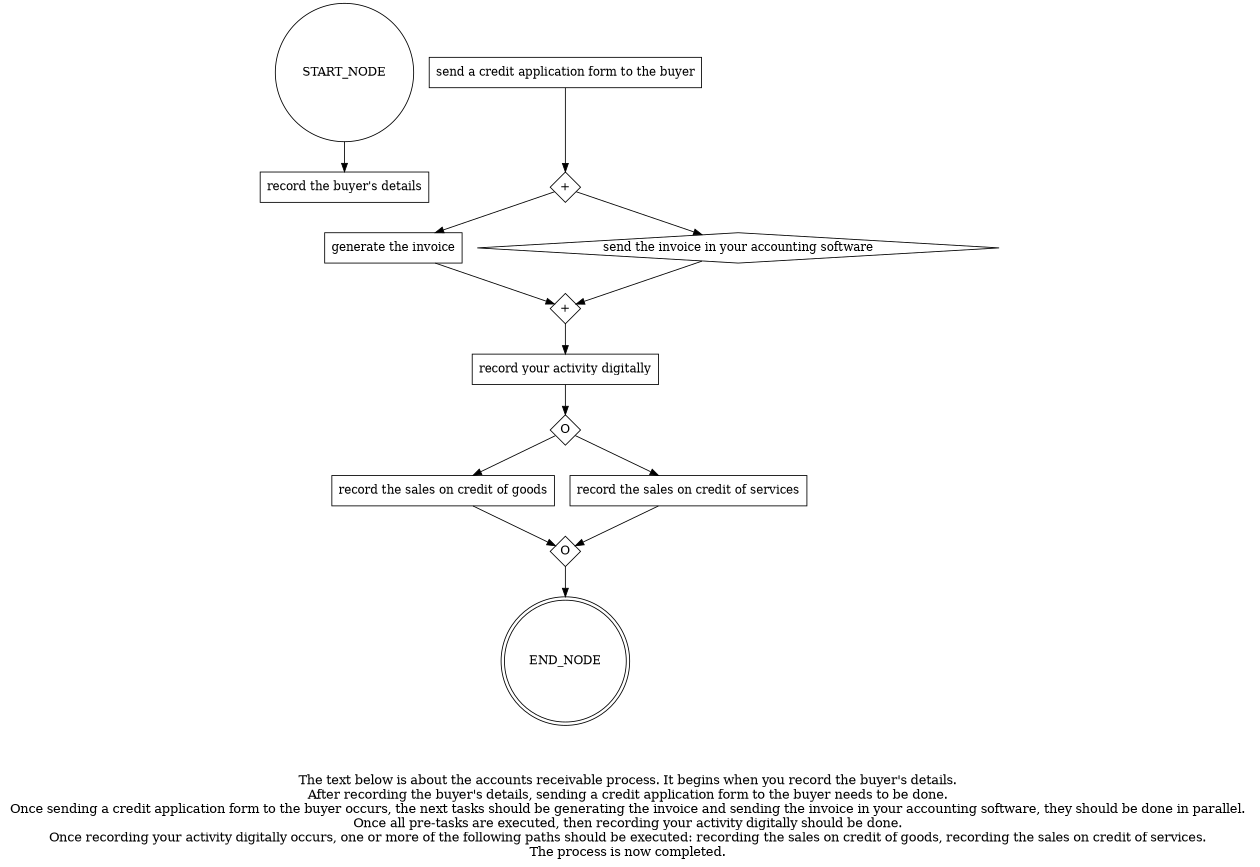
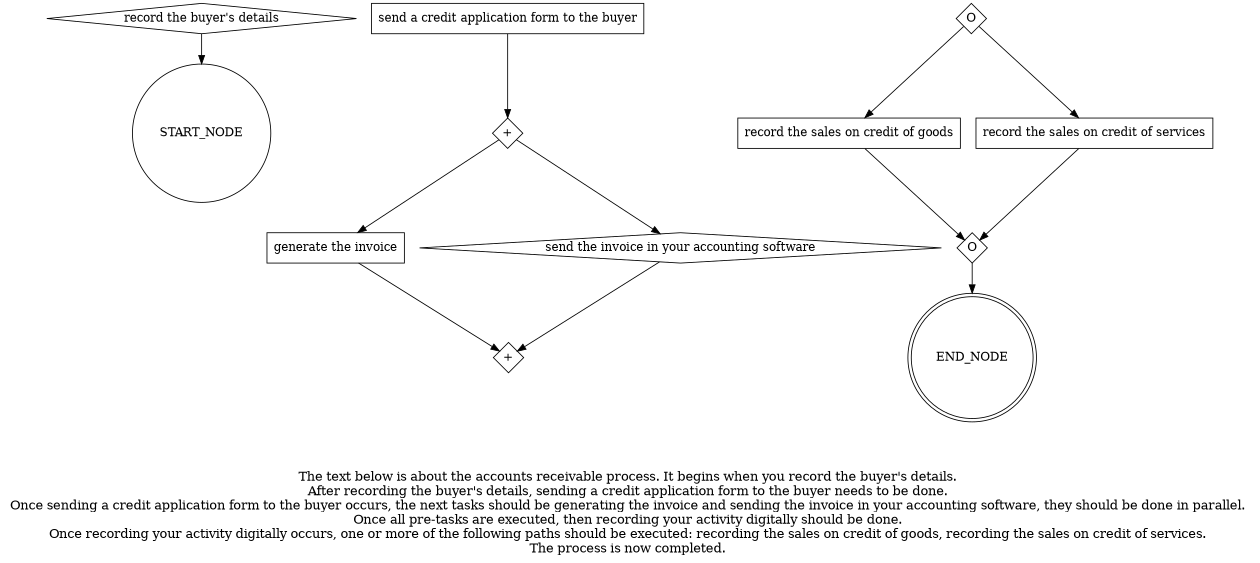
edge "START_NODE" -> "record the buyer's details": reversed
node "record the buyer's details": shape box -> diamond
node "record your activity digitally": removed
